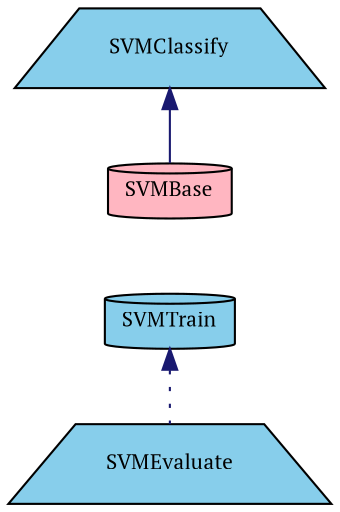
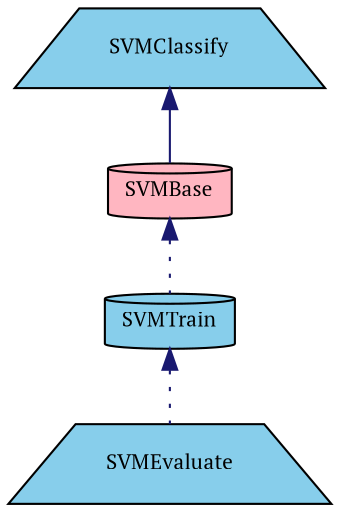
edge "SVMTrain" -> "SVMBase": added
